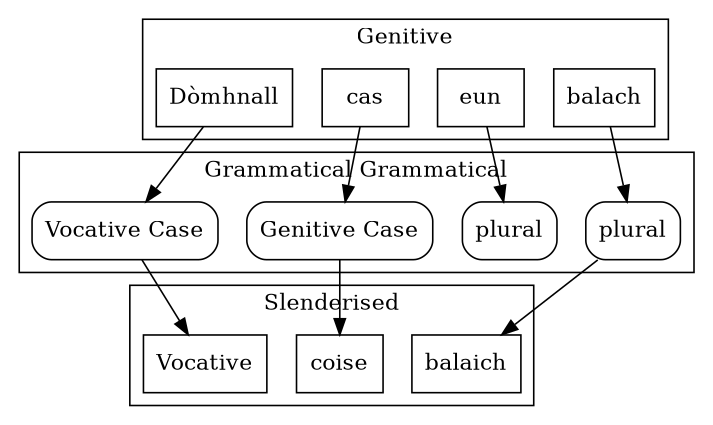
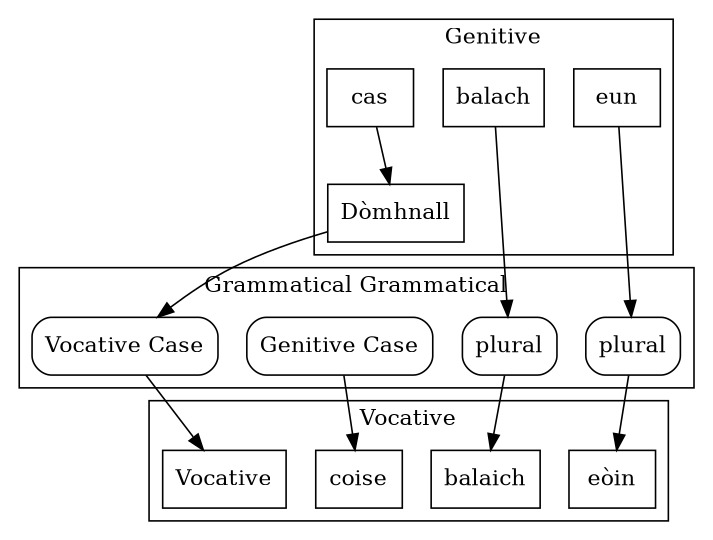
edge "cas" -> "Genitive Case": now "cas" -> "Dòmhnall"
cluster "Slenderised": label "Slenderised" -> "Vocative"
node "eòin": added
